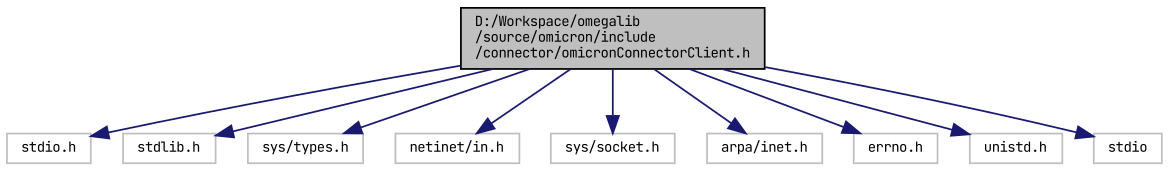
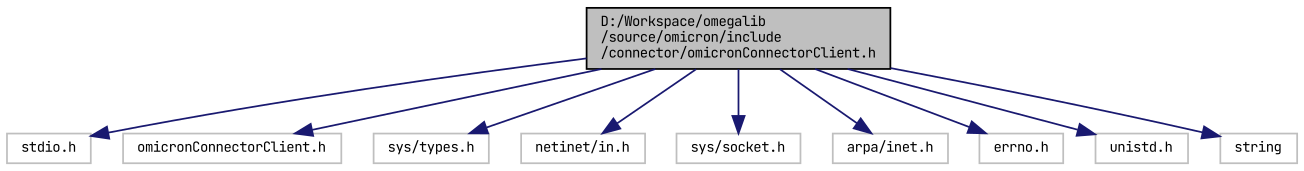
node "stdlib.h": label "stdlib.h" -> "omicronConnectorClient.h"
node "stdio": label "stdio" -> "string"
